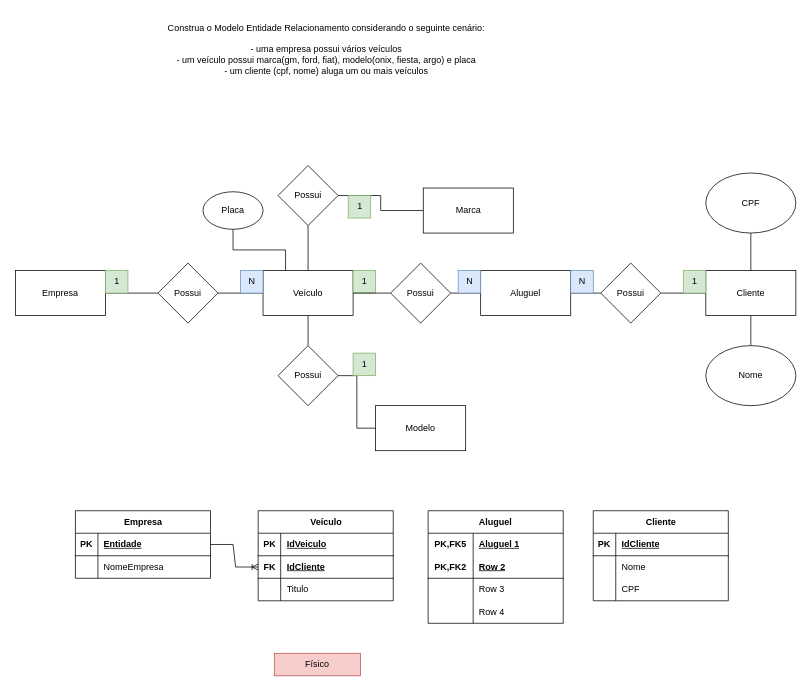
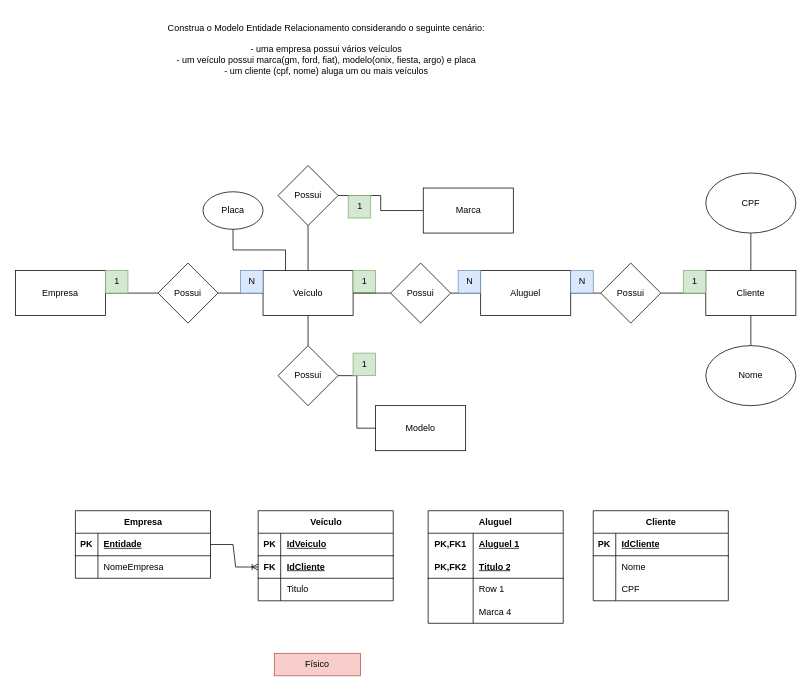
node "PK,FK5": label "PK,FK5" -> "PK,FK1"
node "Row 2": label "Row 2" -> "Titulo 2"
node "Row 3": label "Row 3" -> "Row 1"
node "Row 4": label "Row 4" -> "Marca 4"
